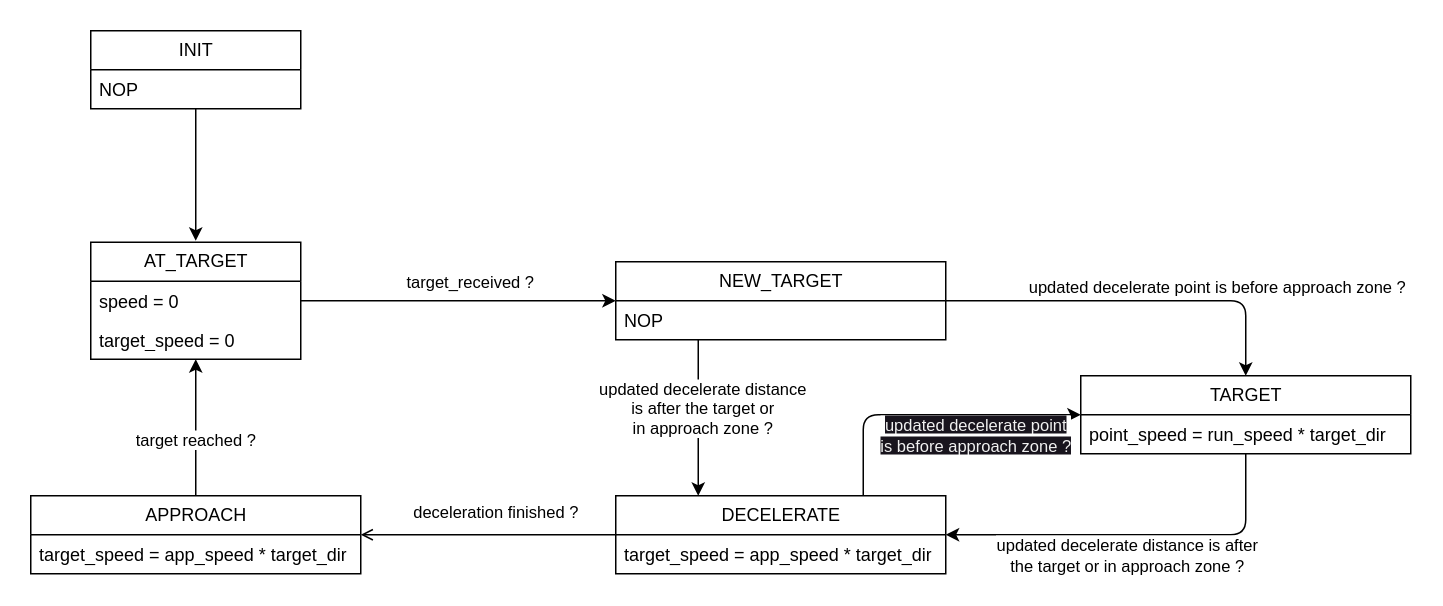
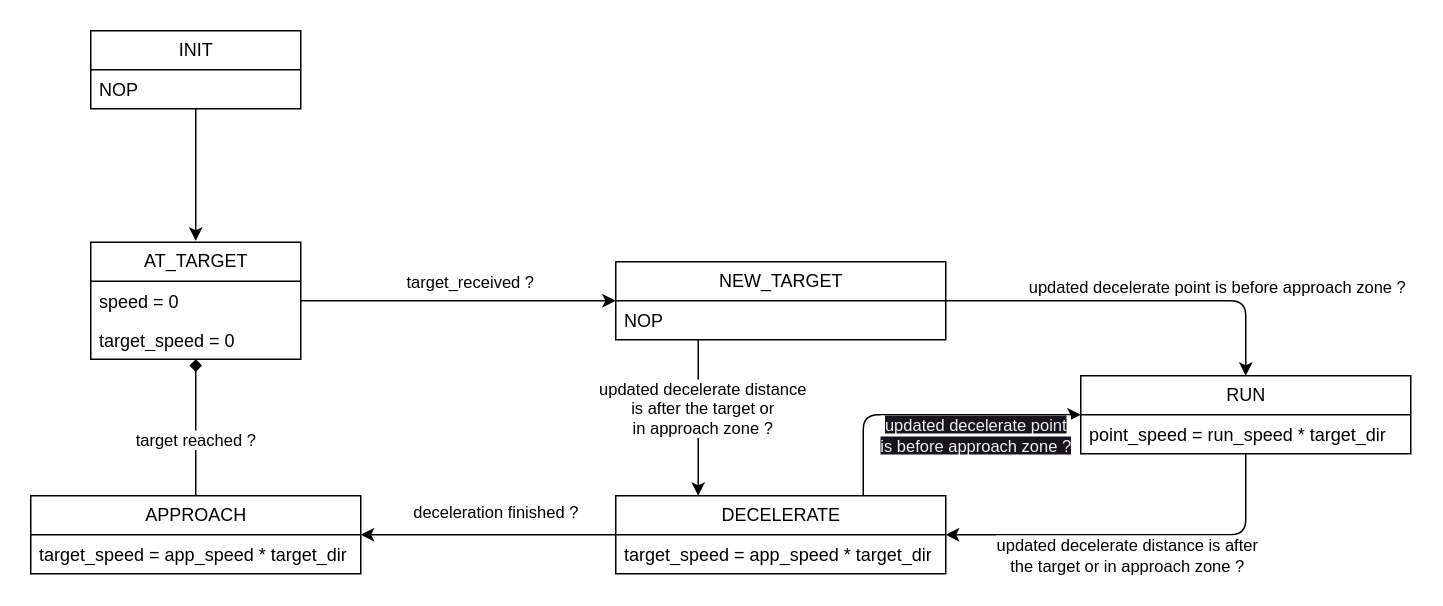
edge "APPROACH" -> "AT_TARGET": arrowhead classic -> diamond
node "TARGET": label "TARGET" -> "RUN"
edge "DECELERATE" -> "APPROACH": arrowhead open -> classic
